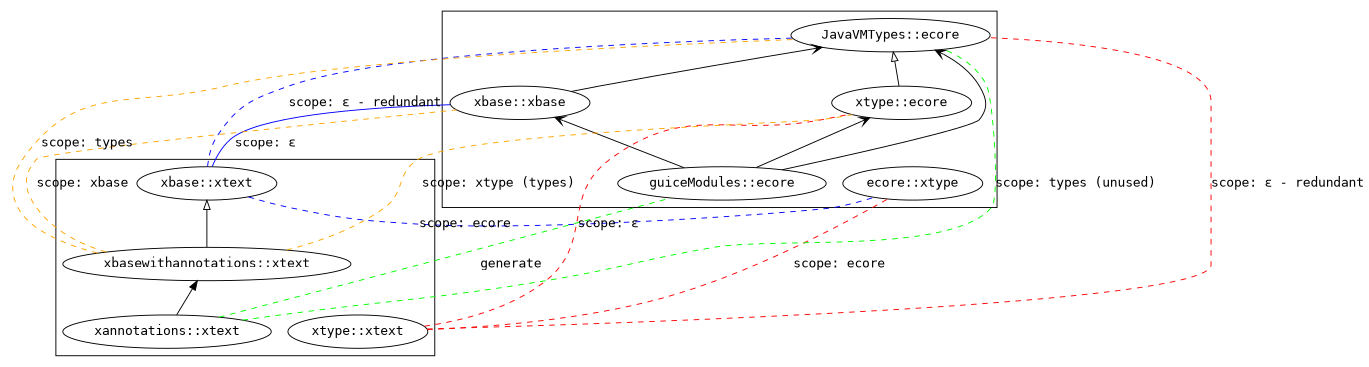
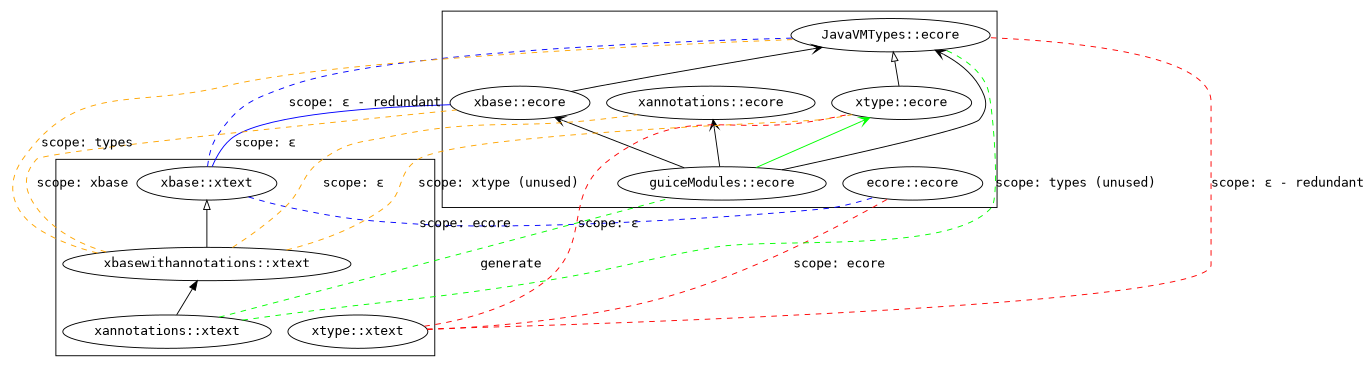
node "xbase::xbase": label "xbase::xbase" -> "xbase::ecore"
node "xannotations::ecore": added
edge "guiceModules::ecore" -> "xtype::ecore": color black -> green
edge "xbasewithannotations::xtext" -> "xtype::ecore": label "scope: xtype (types)" -> "scope: xtype (unused)"
node "ecore::xtype": label "ecore::xtype" -> "ecore::ecore"
